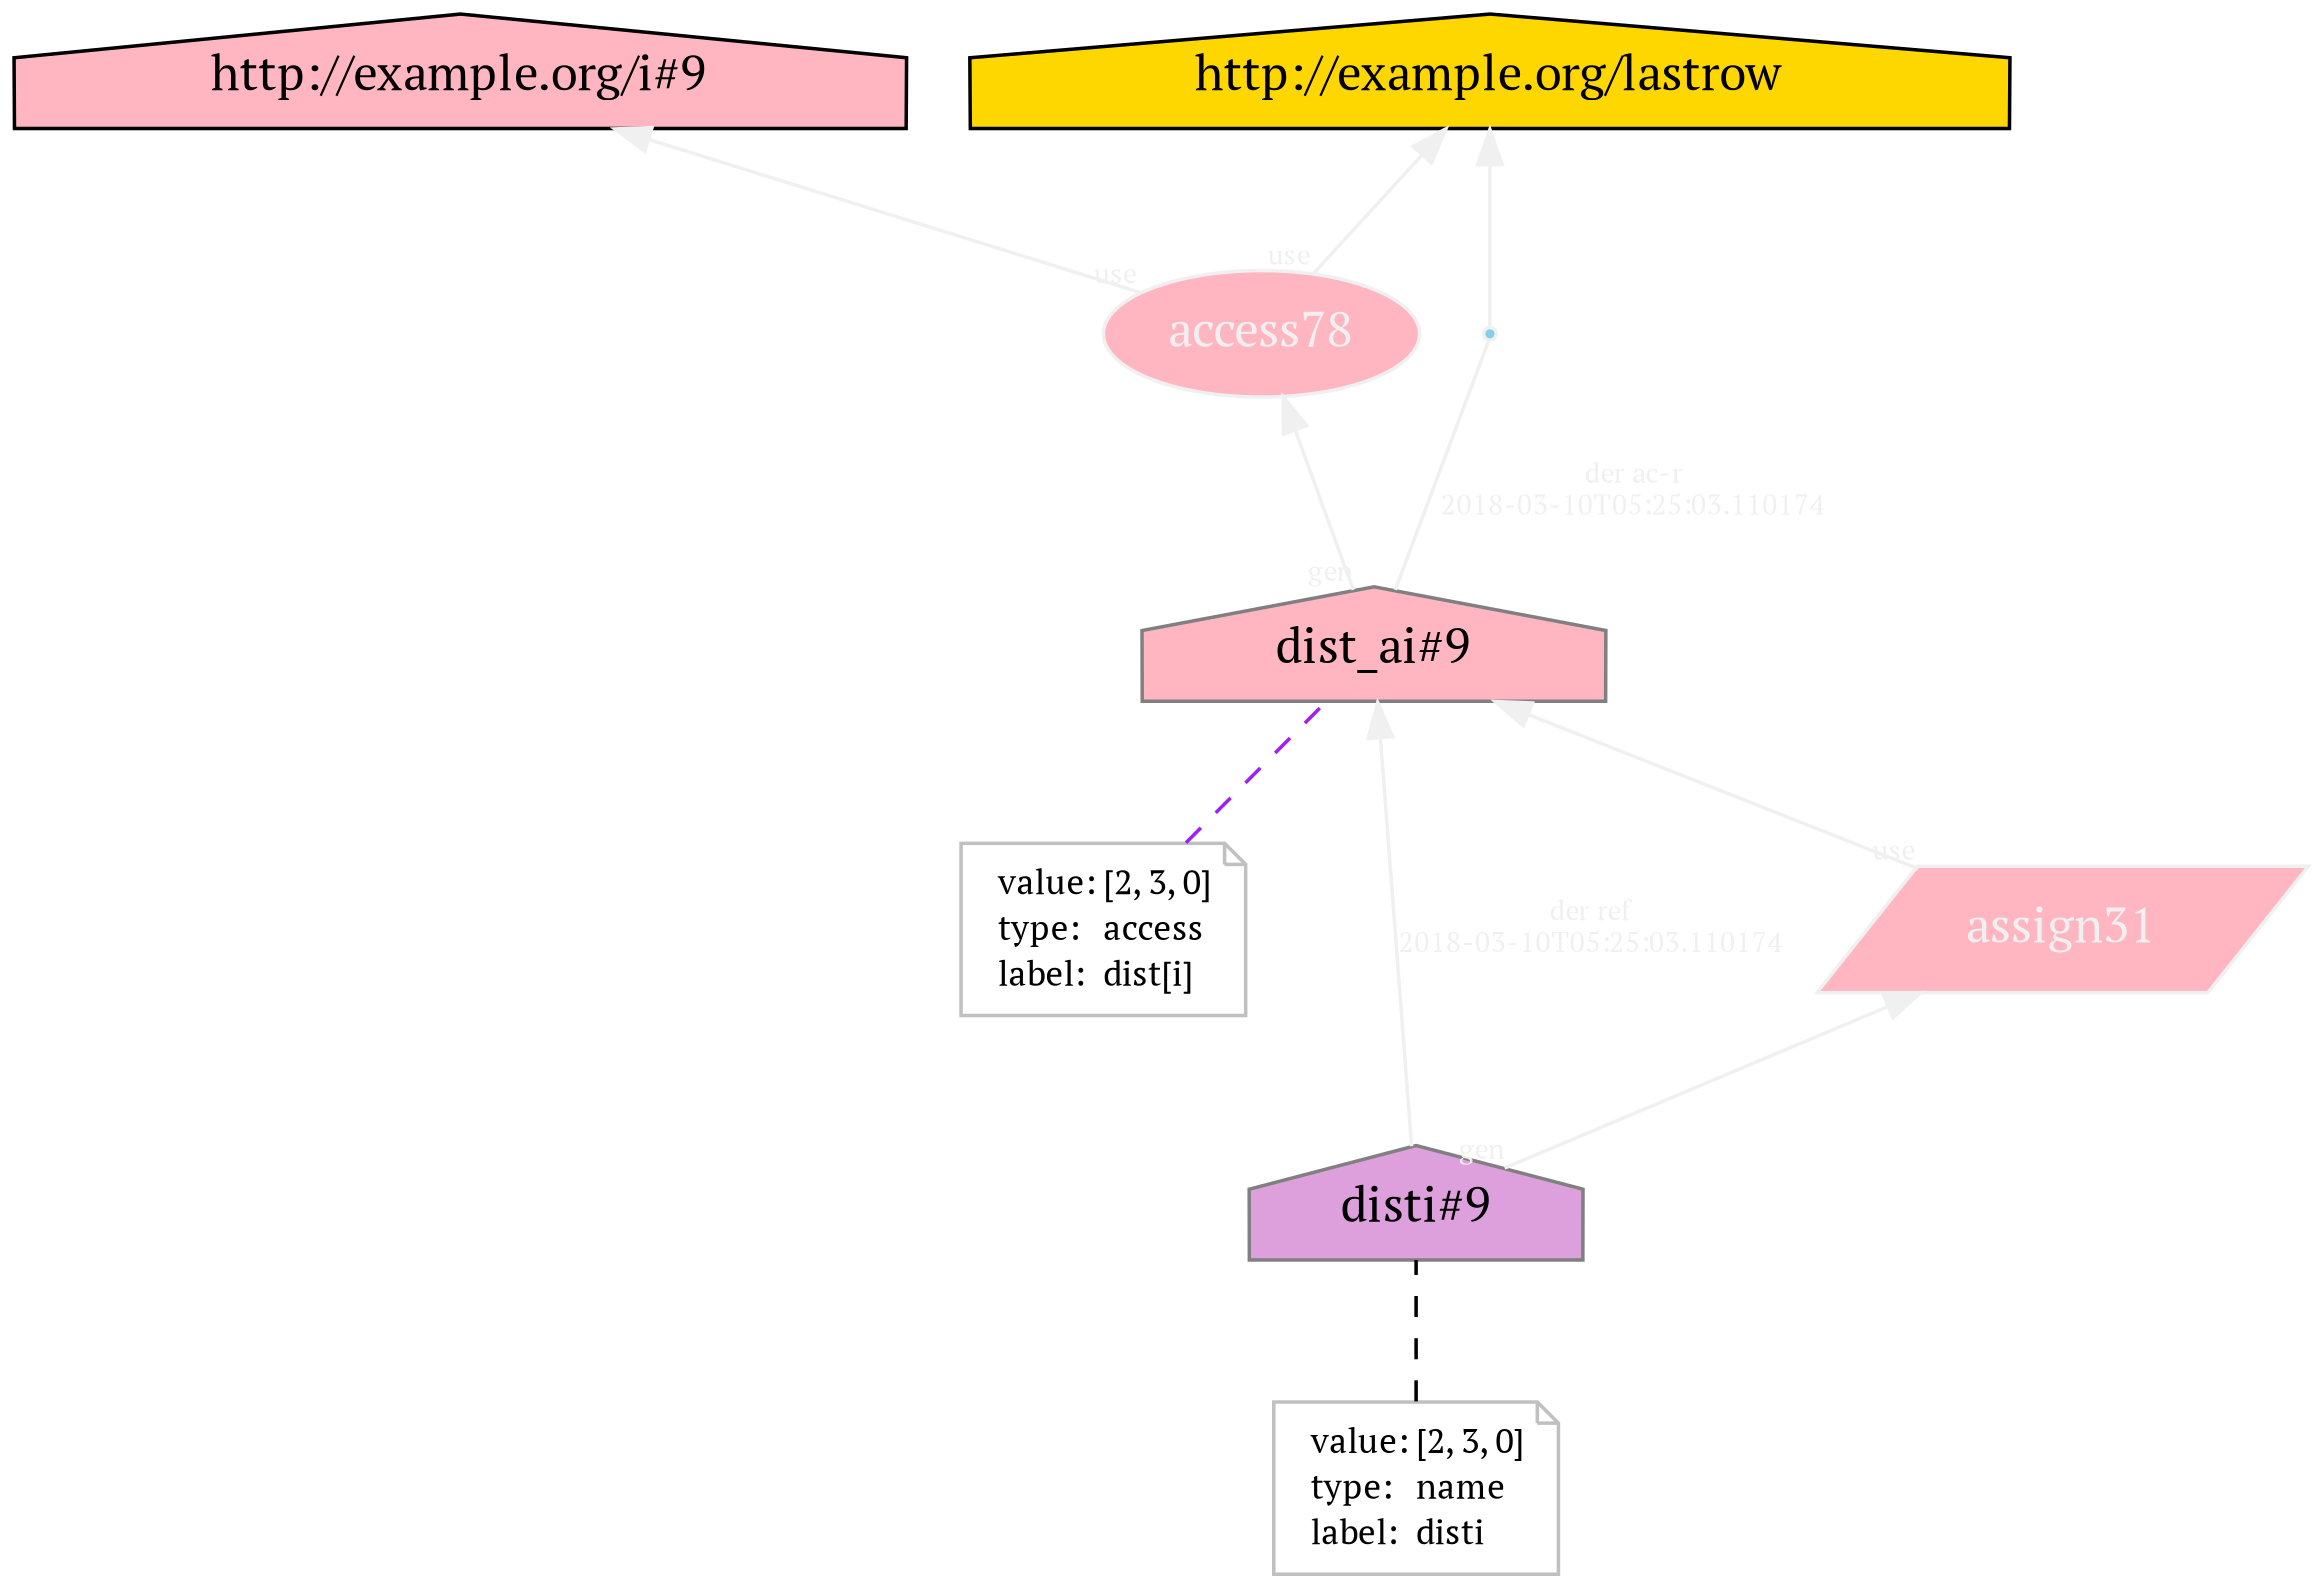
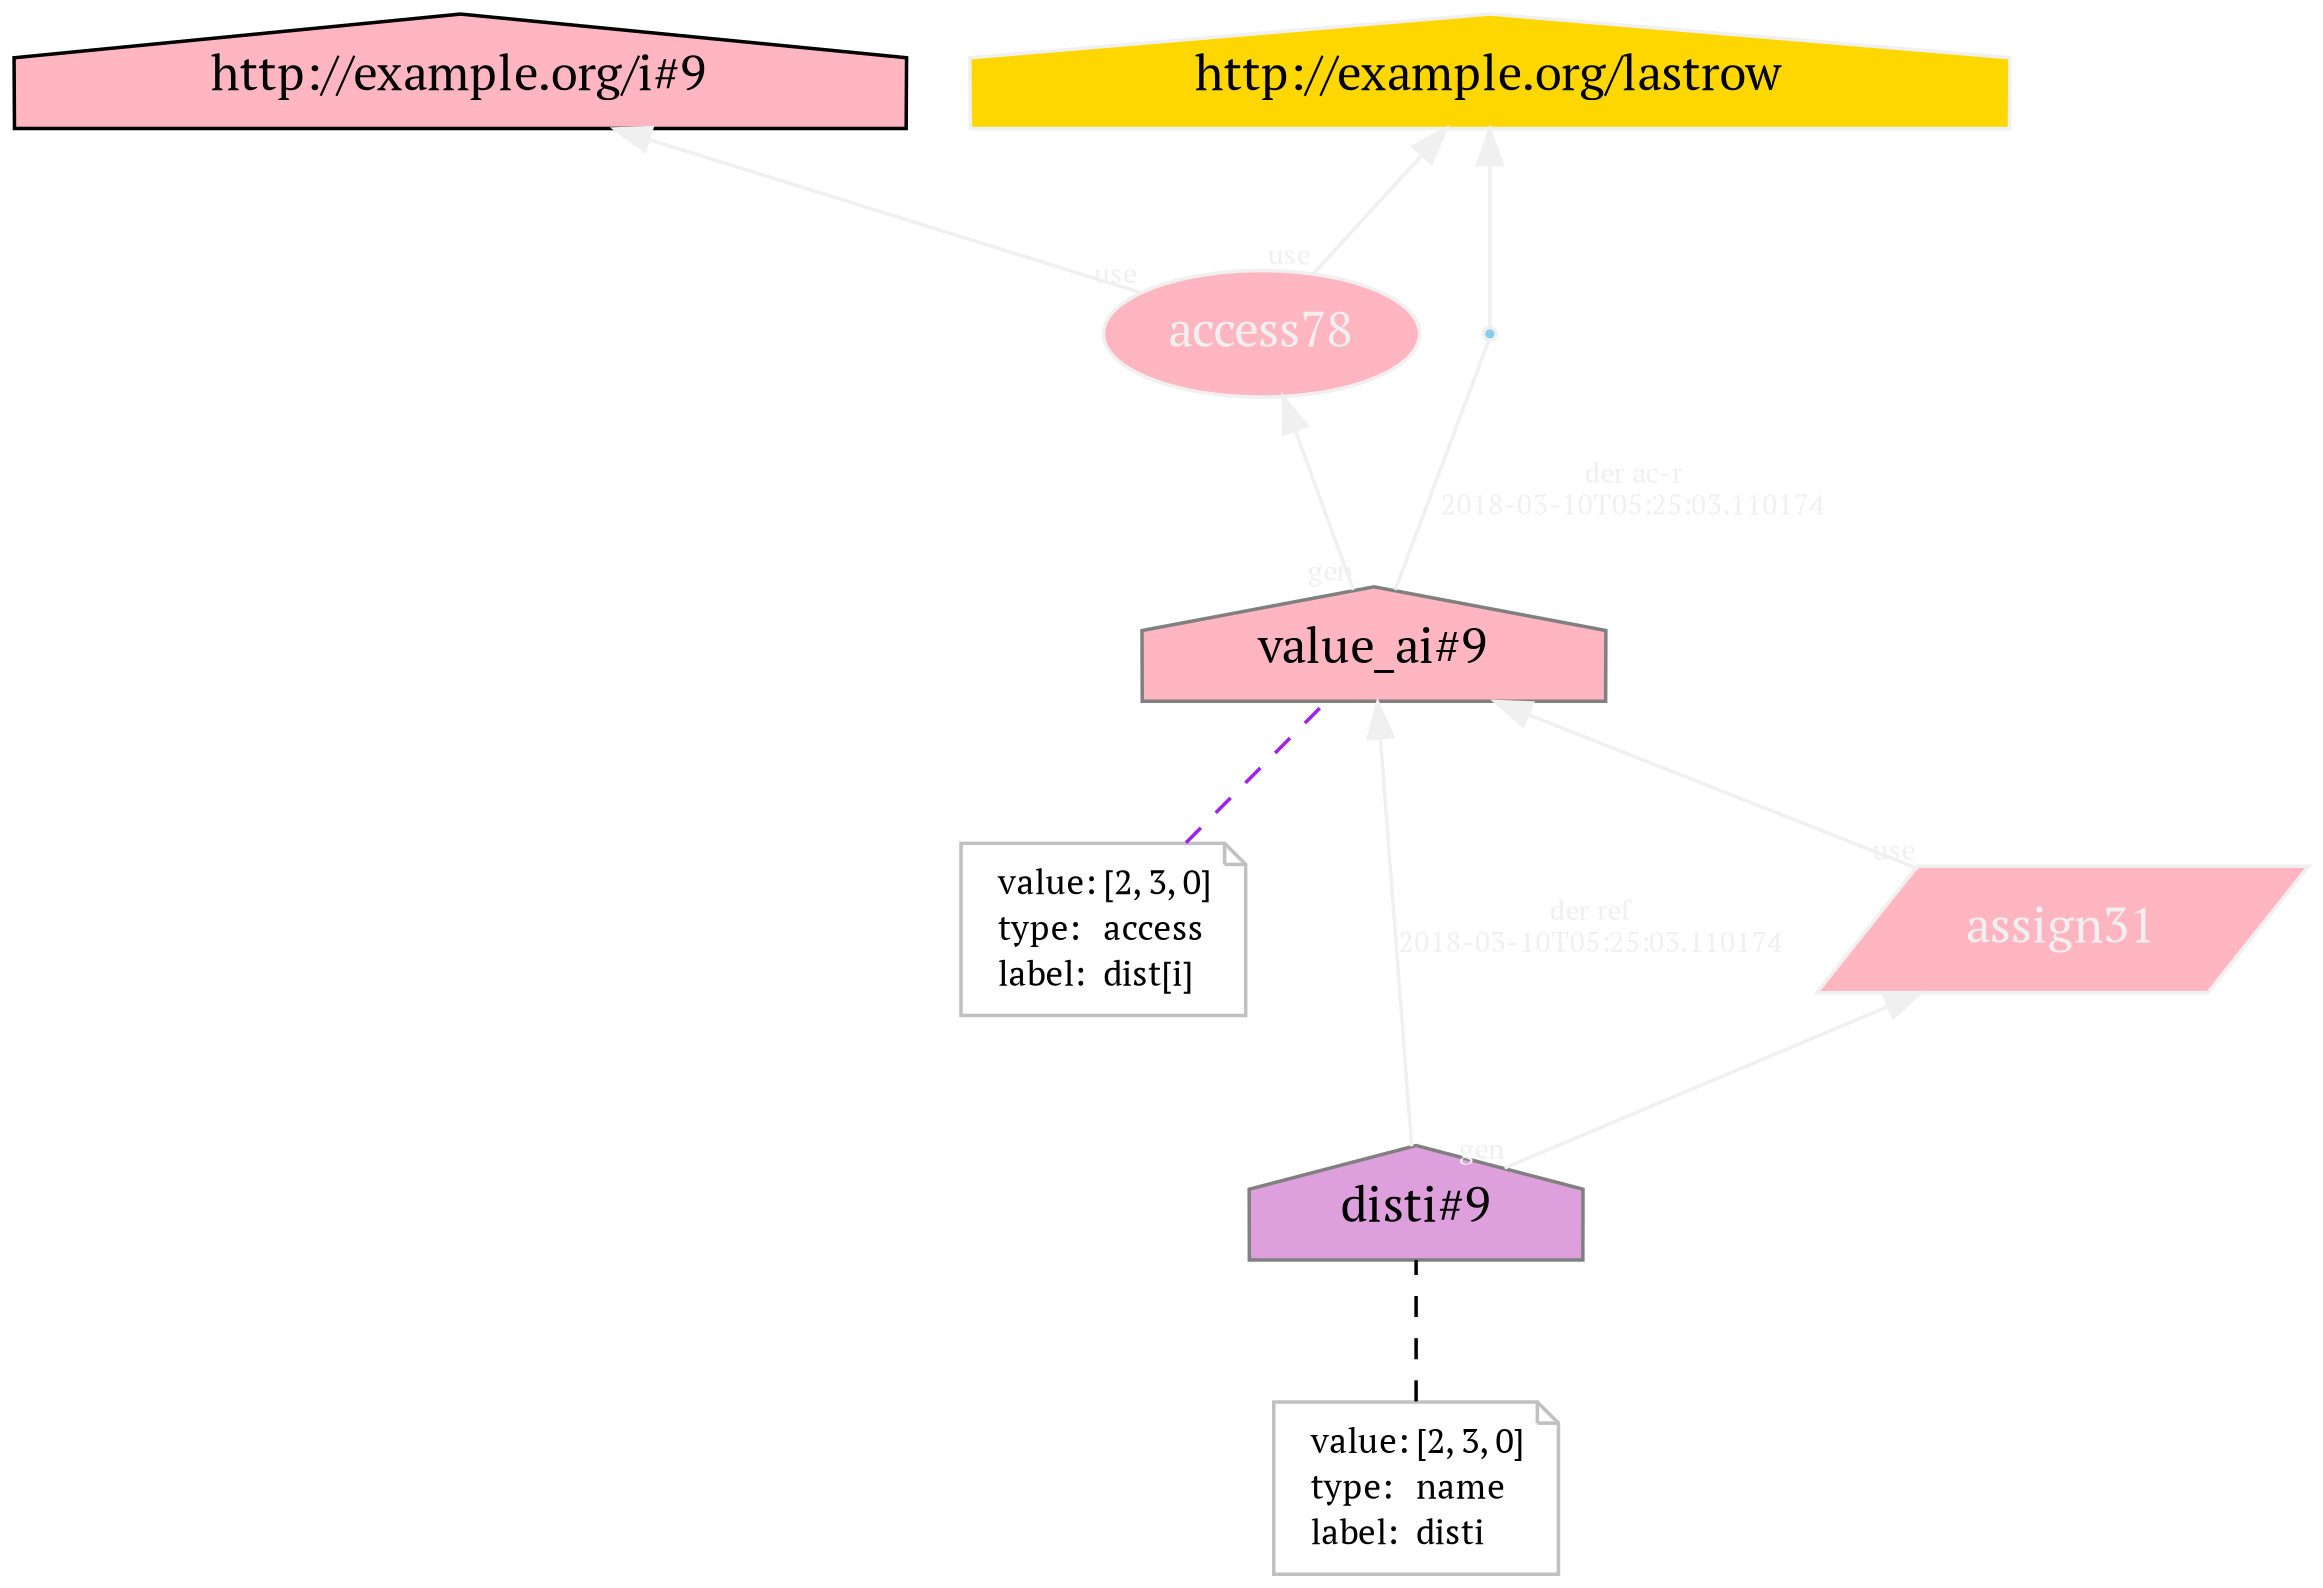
node "http://example.org/lastrow": color black -> #f0f0f0
node "dist_ai#9": label "dist_ai#9" -> "value_ai#9"
